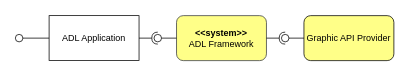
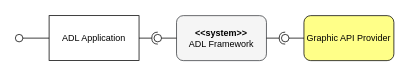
node "<<system>> ADL Framework": fillcolor #ffff88 -> #f5f5f5
